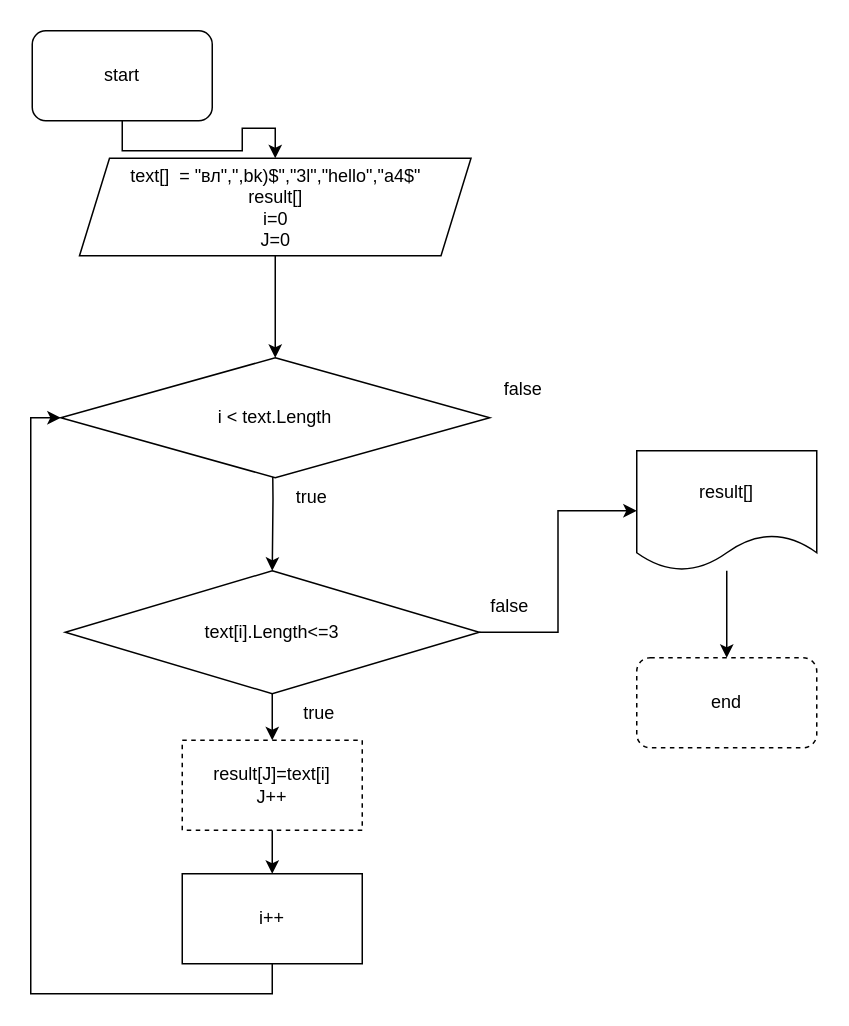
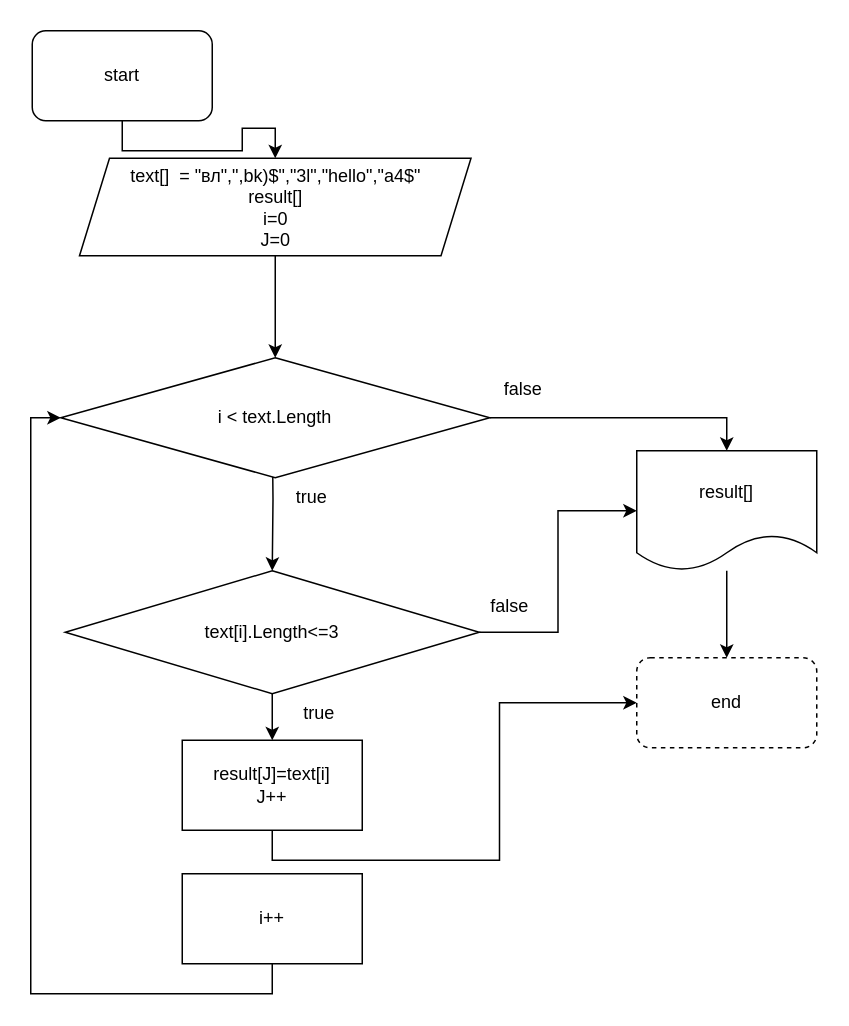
edge "i < text.Length" -> "result[]": added
node "result[J]=text[i] J++": style dashed -> solid
edge "result[J]=text[i] J++" -> "i++": now "result[J]=text[i] J++" -> "end"
